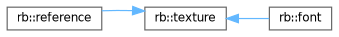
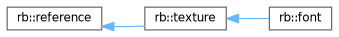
edge "rb::reference" -> "rb::texture": reversed
